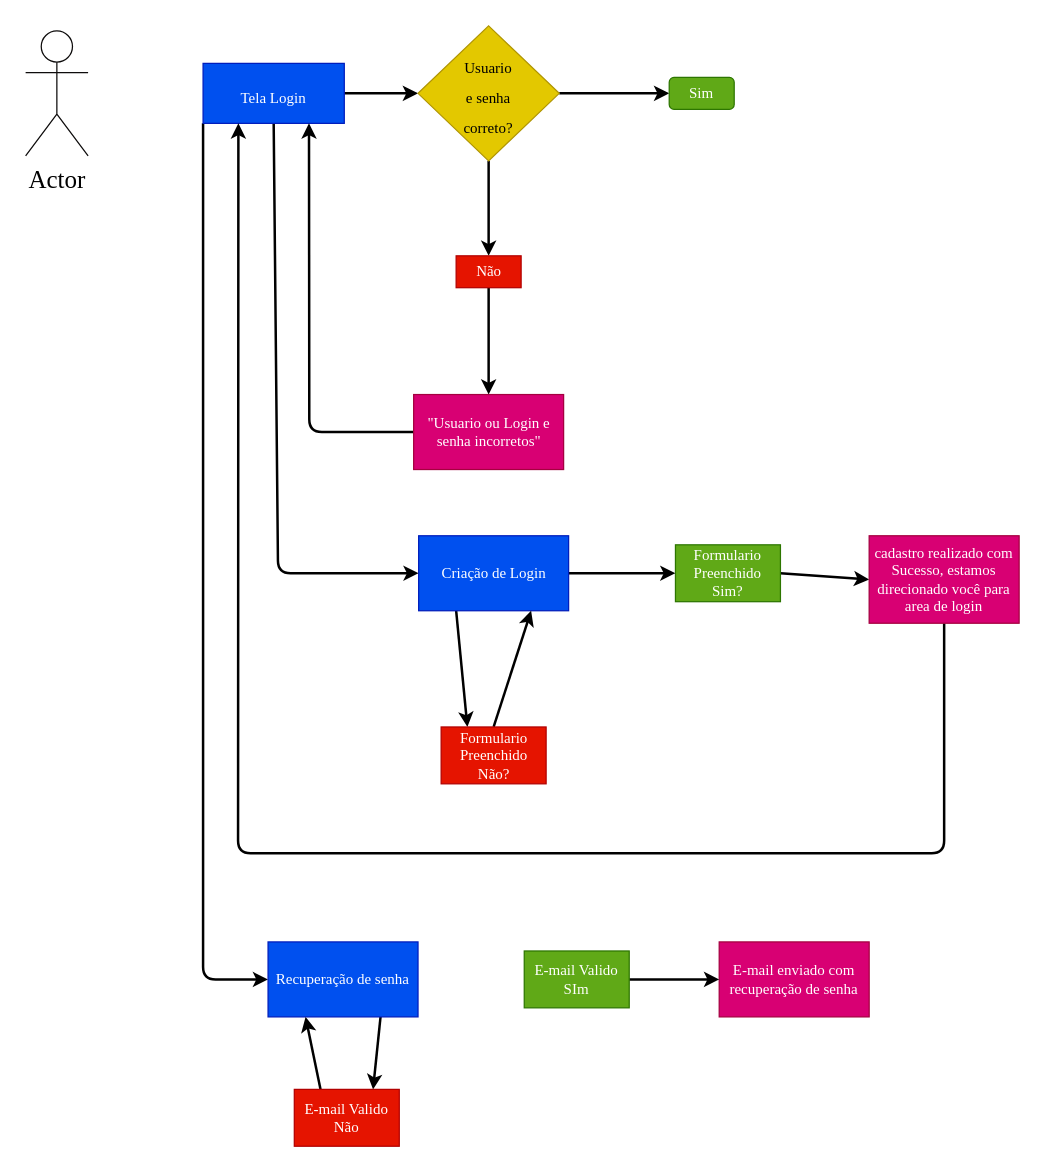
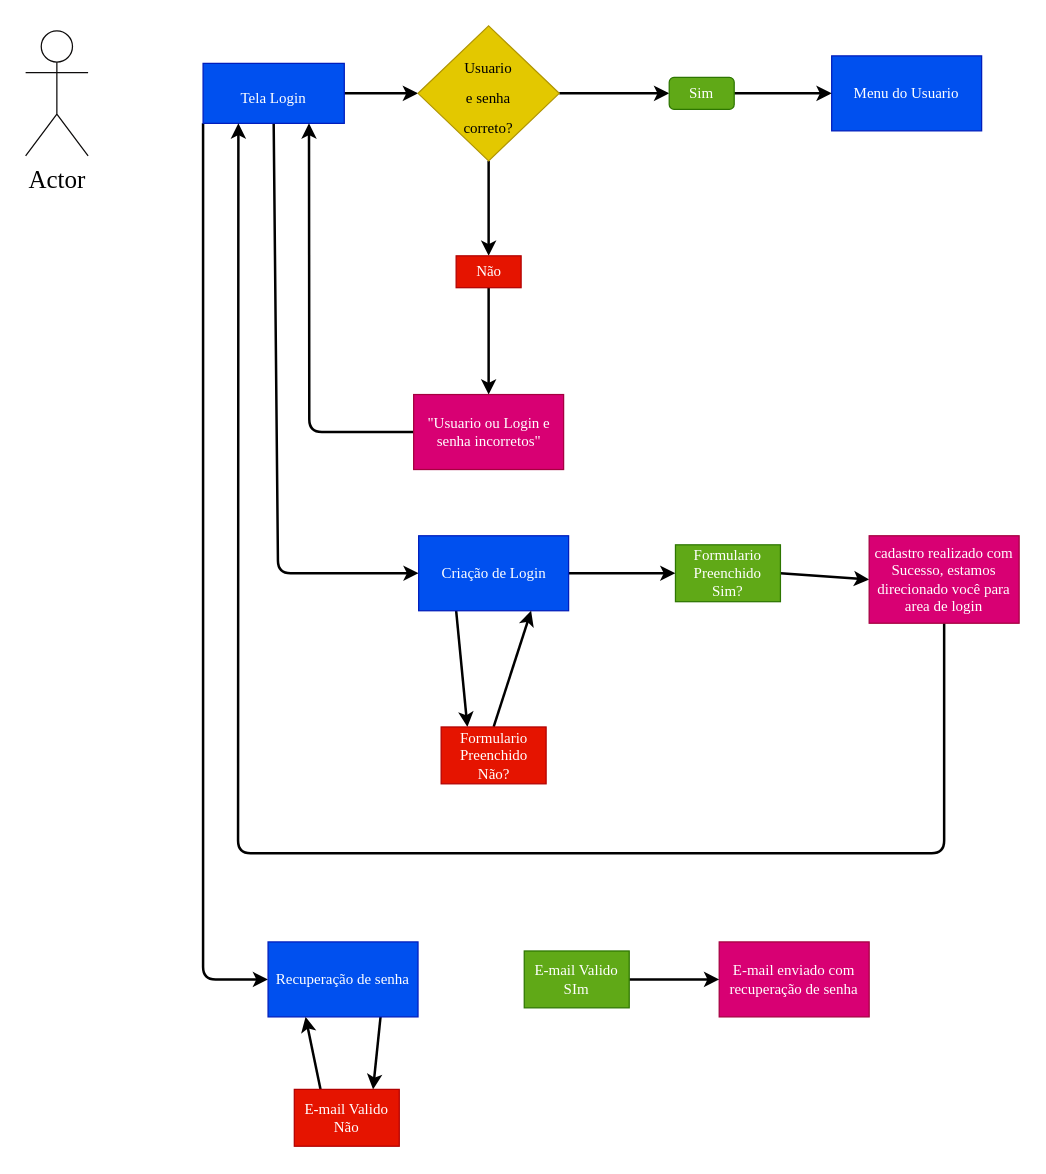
edge "Sim" -> "Menu do Usuario": added
node "Menu do Usuario": added
